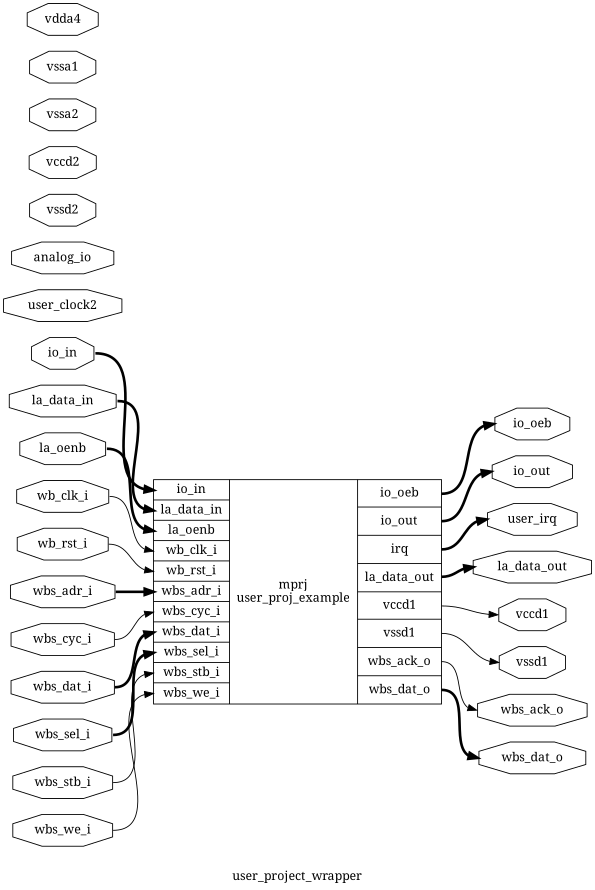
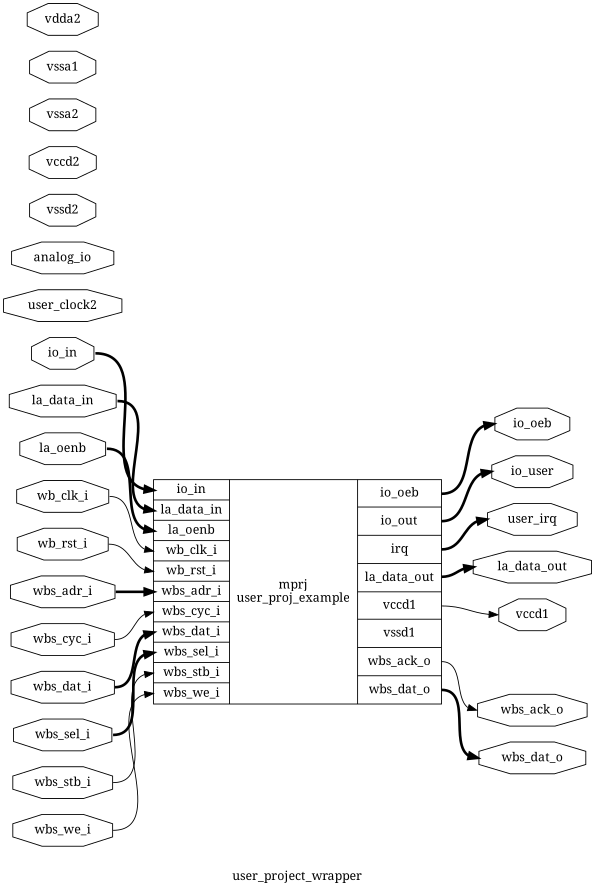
node "vdda4": label "vdda4" -> "vdda2"
node "io_out": label "io_out" -> "io_user"
node "vssd1": removed
